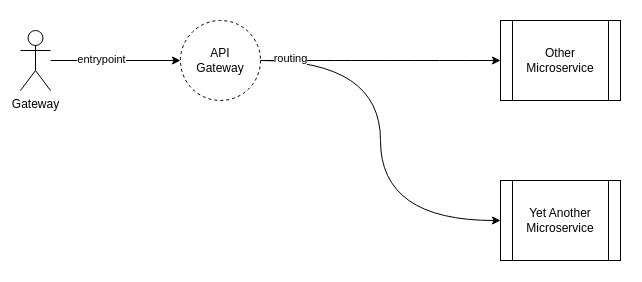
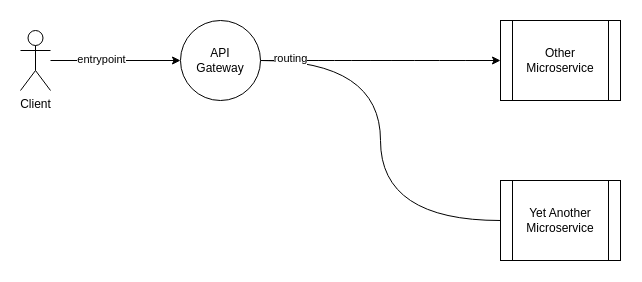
node "API Gateway": style dashed -> solid
node "Gateway": label "Gateway" -> "Client"
edge "API Gateway" -> "Yet Another Microservice": arrowhead classic -> none
